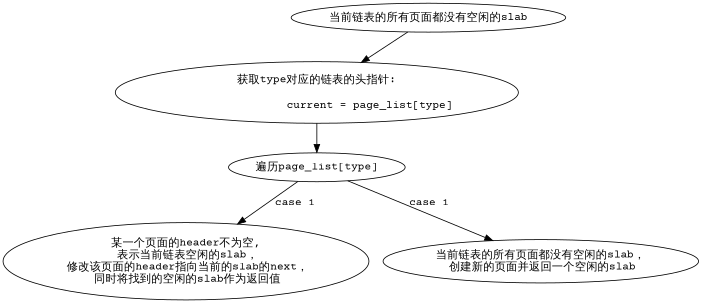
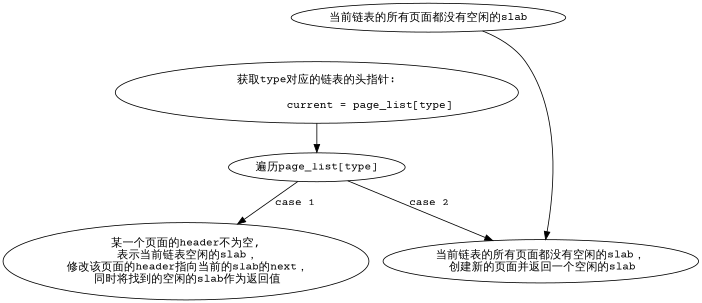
edge "当前链表的所有页面都没有空闲的slab" -> "获取type对应的链表的头指针: current = page_list[type]": now "当前链表的所有页面都没有空闲的slab" -> "当前链表的所有页面都没有空闲的slab， 创建新的页面并返回一个空闲的slab"
edge "遍历page_list[type]" -> "当前链表的所有页面都没有空闲的slab， 创建新的页面并返回一个空闲的slab": label "case 1" -> "case 2"
